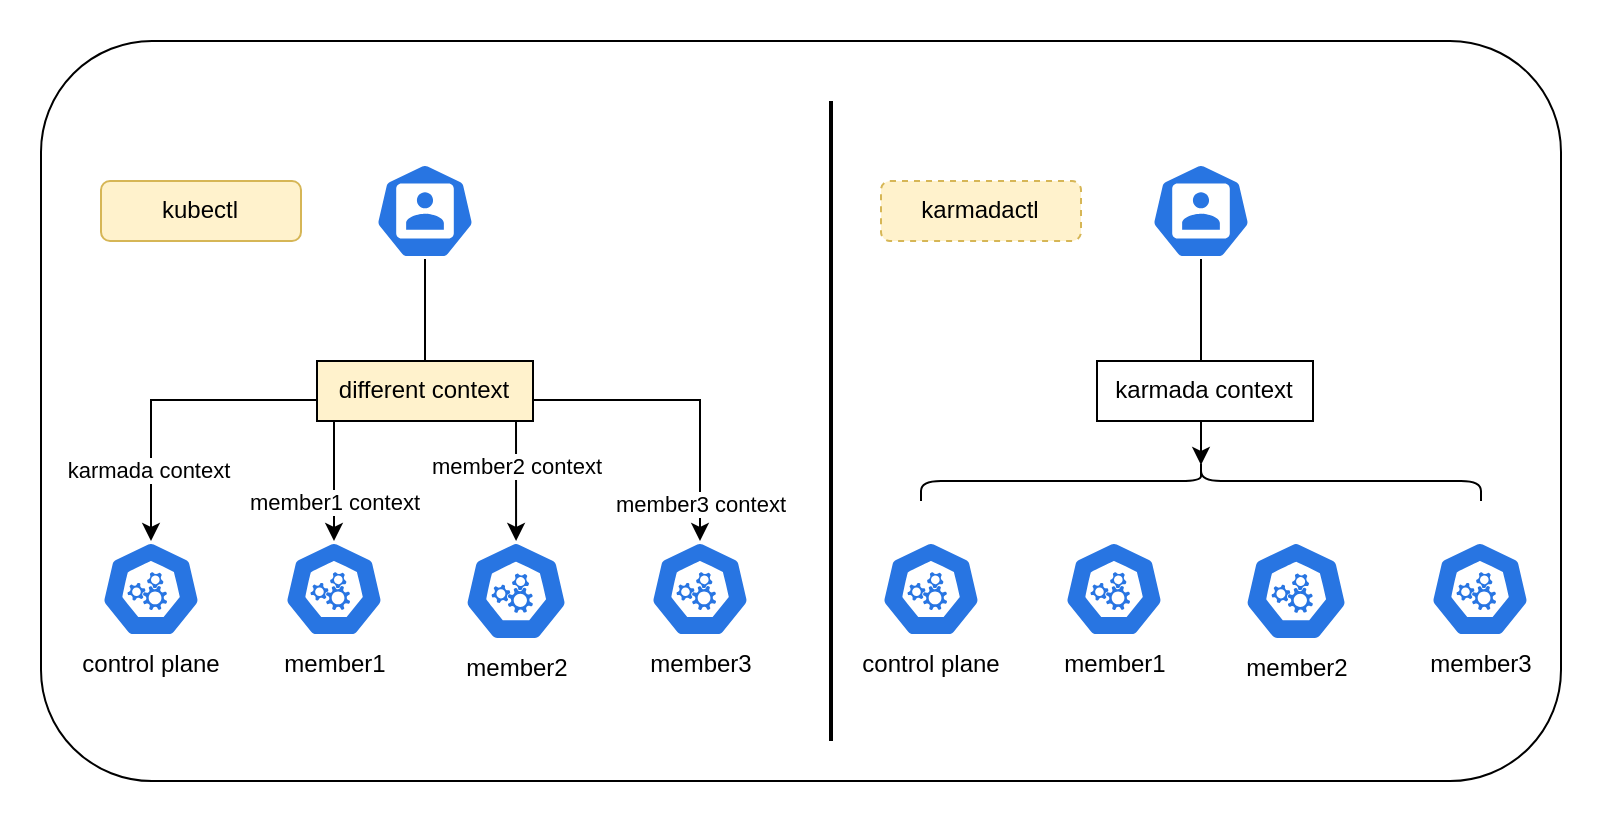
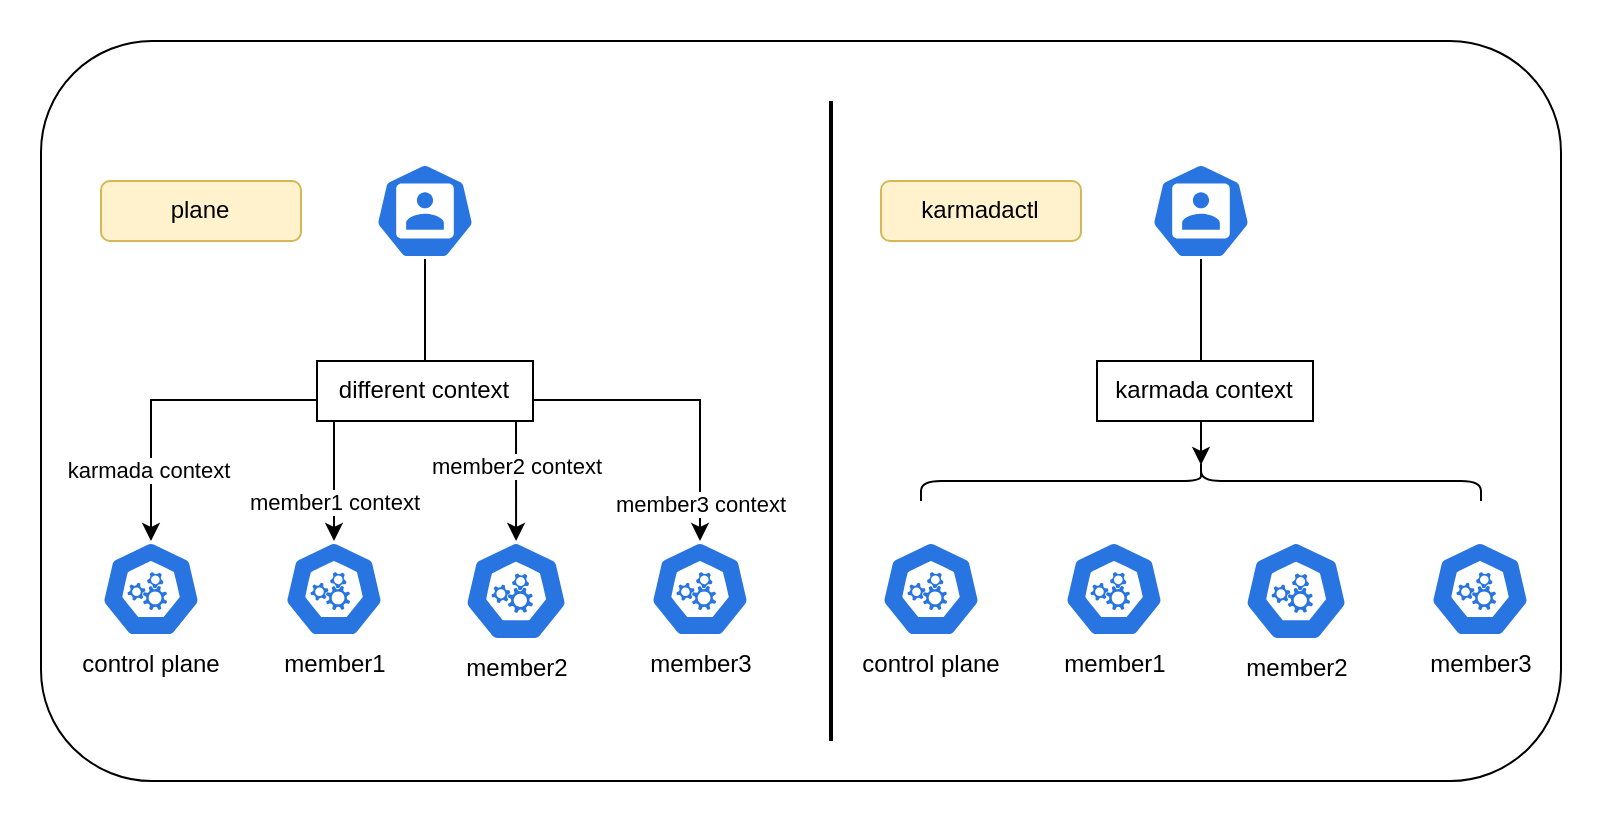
node "kubectl": label "kubectl" -> "plane"
node "karmadactl": style dashed -> solid
node "different context": fillcolor #fff2cc -> #ffffff
